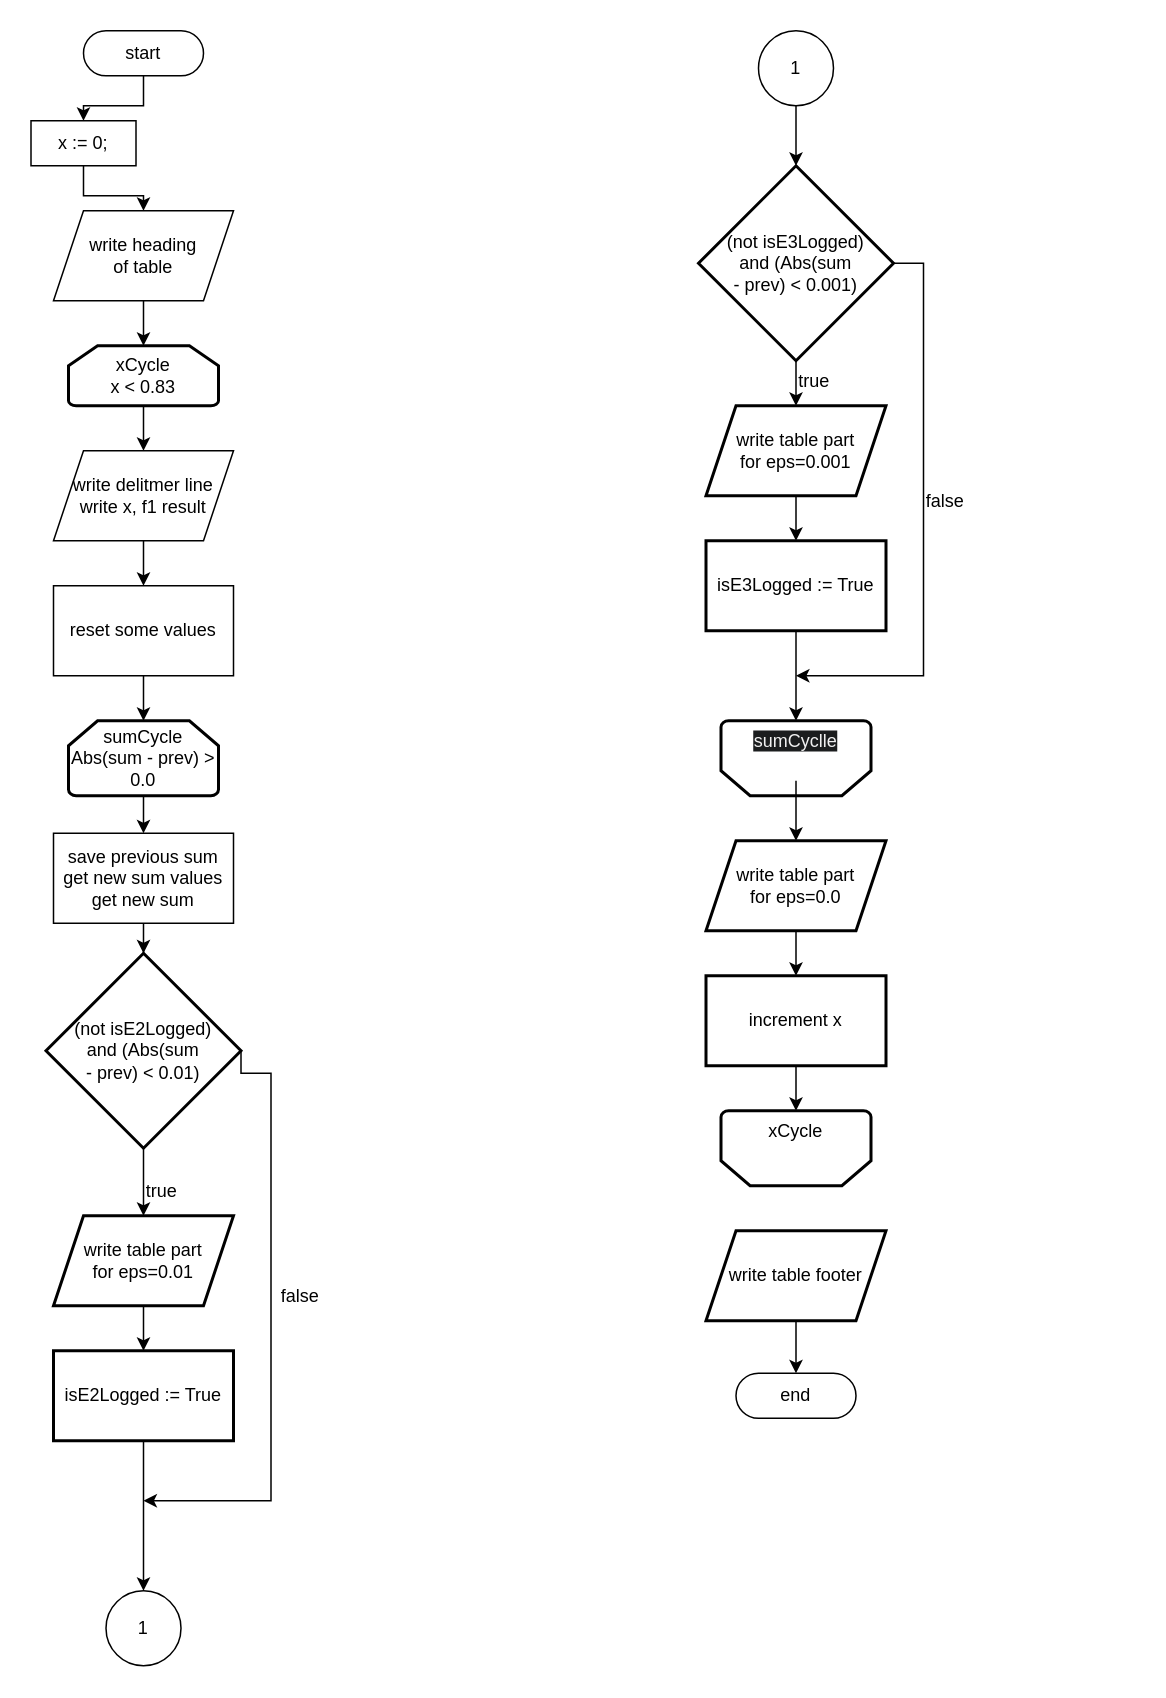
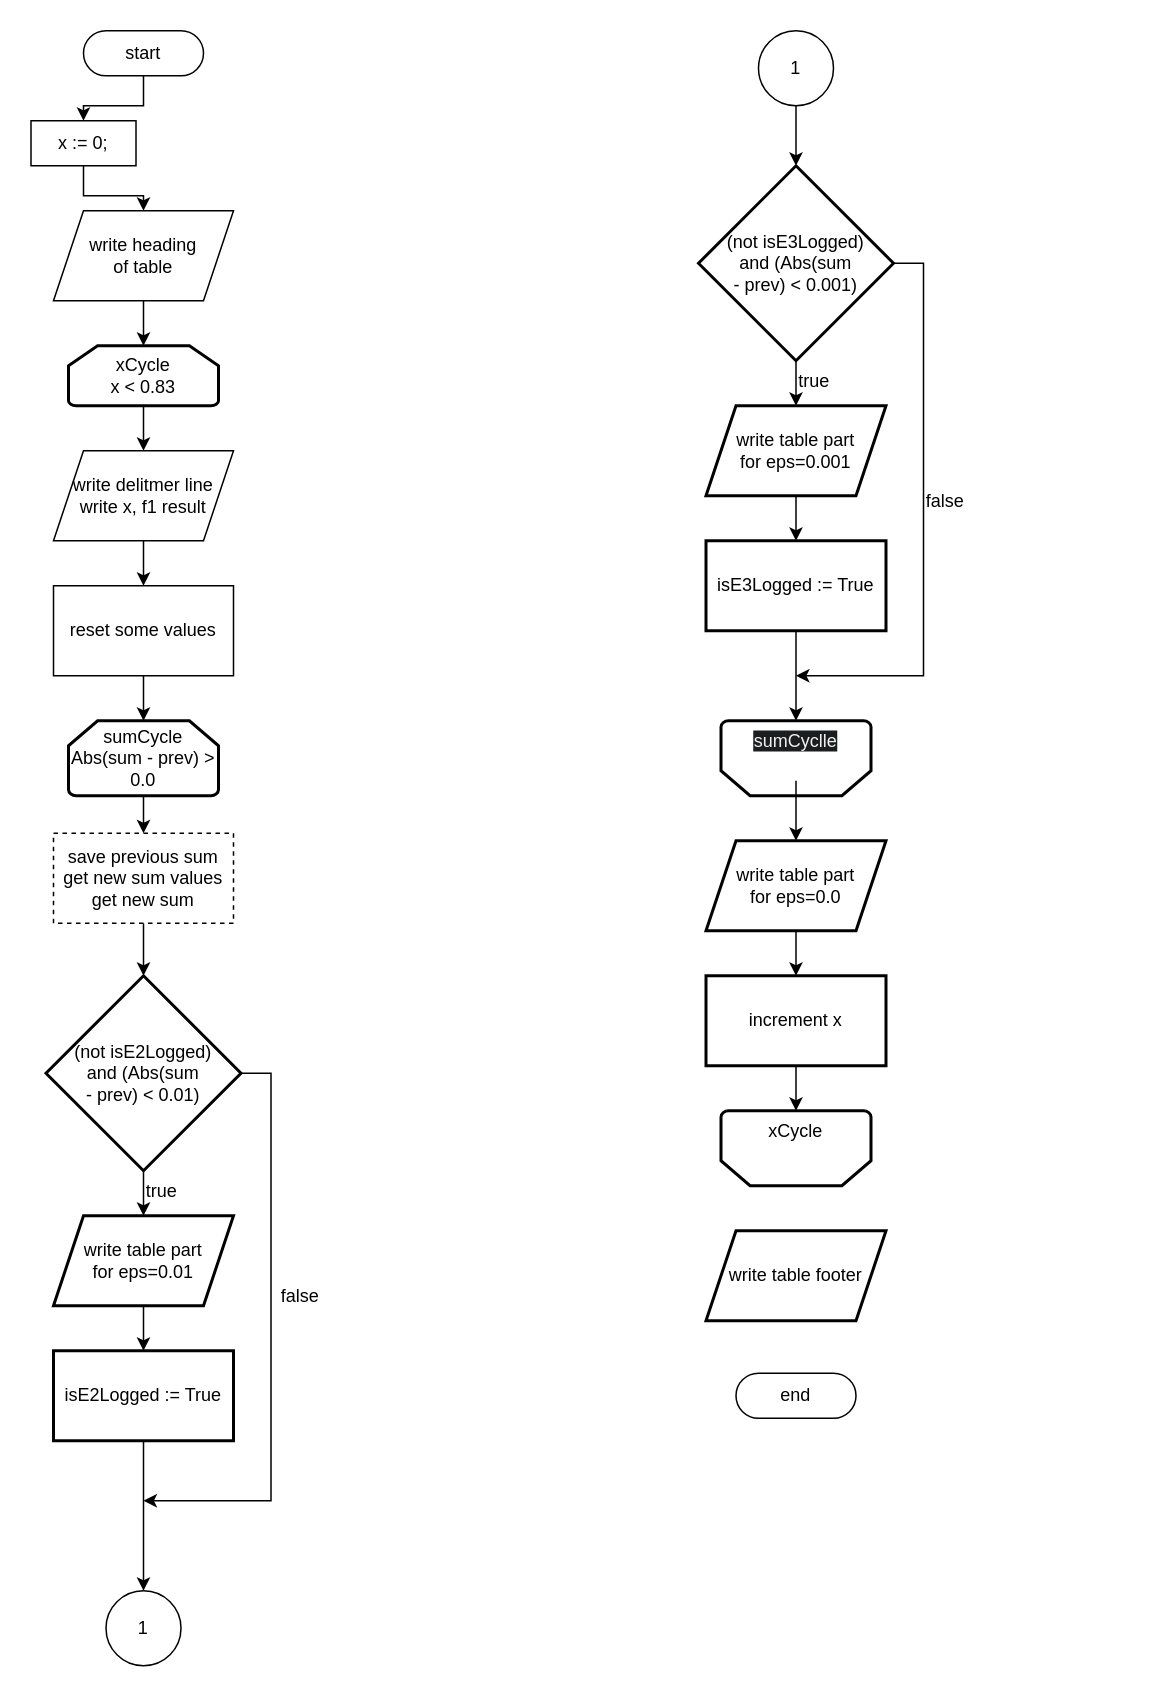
node "save previous sum get new sum values get new sum": style solid -> dashed
node "(not isE2Logged) and (Abs(sum - prev) < 0.01)": moved (143, 1051) -> (143, 1073)
edge "write table footer" -> "end": removed
